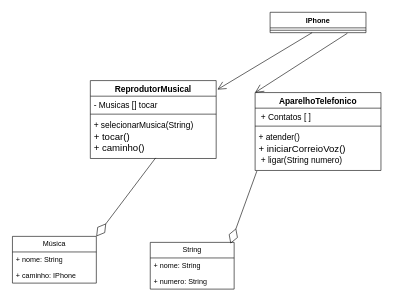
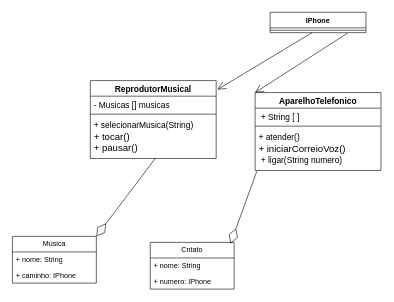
node "- Musicas [] tocar": label "- Musicas [] tocar" -> "- Musicas [] musicas"
node "+ Contatos [ ]": label "+ Contatos [ ]" -> "+ String [ ]"
node "+ selecionarMusica(String) + tocar() + caminho()": label "+ selecionarMusica(String) + tocar() + caminho()" -> "+ selecionarMusica(String) + tocar() + pausar()"
node "String": label "String" -> "Cntato"
node "+ numero: String": label "+ numero: String" -> "+ numero: IPhone"
